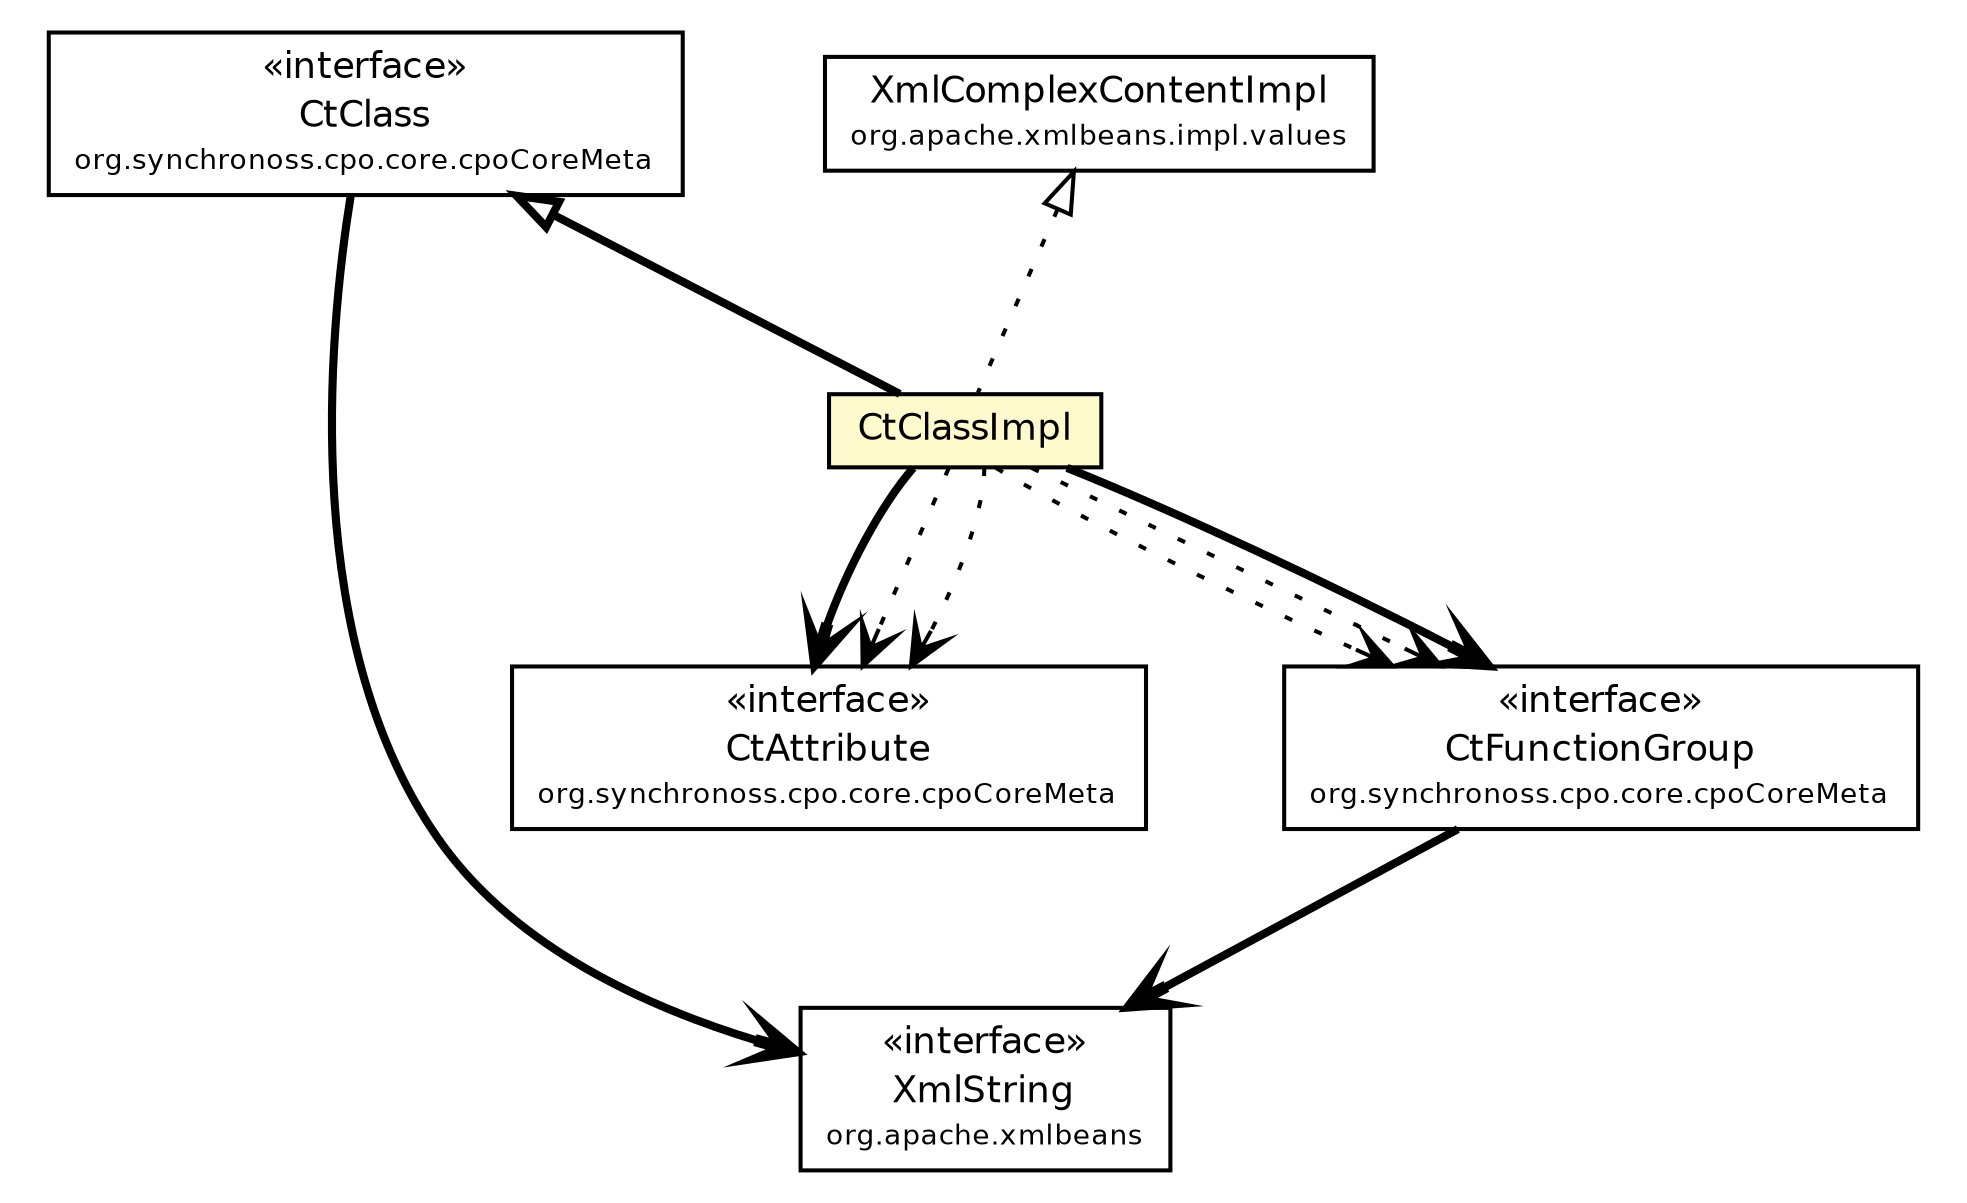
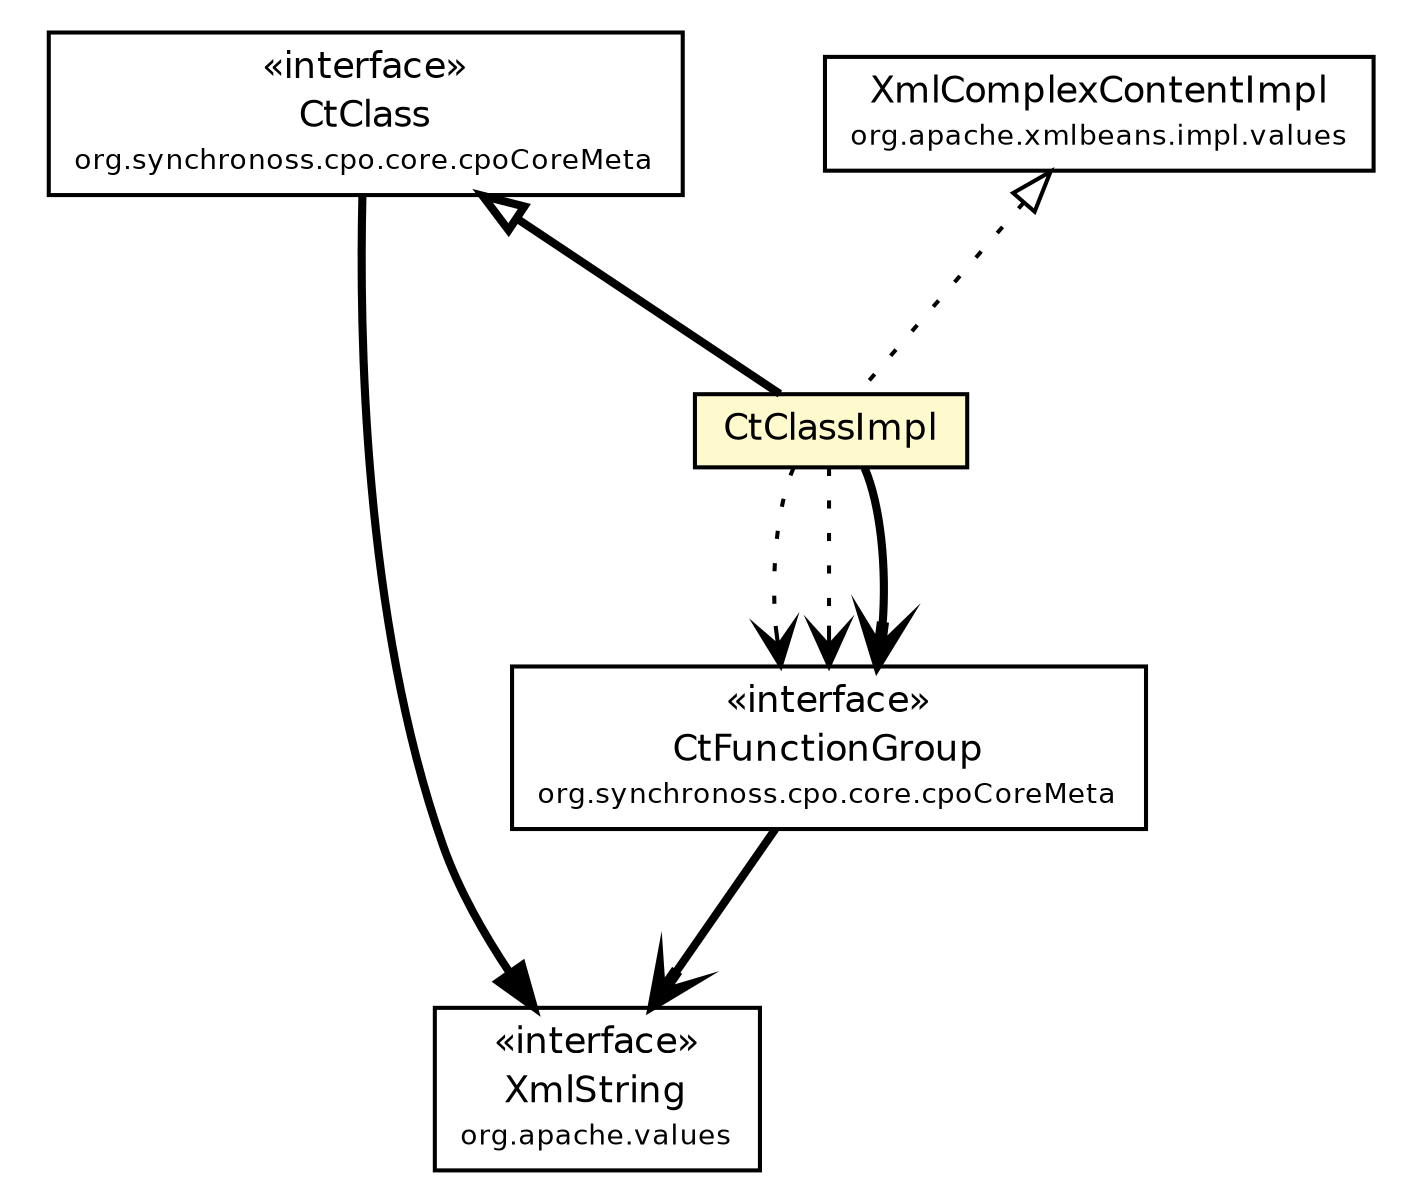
edge "CtClass" -> "XmlString": arrowhead open -> normal
node "CtAttribute": removed
node "XmlString": text "org.apache.xmlbeans" -> "org.apache.values"
